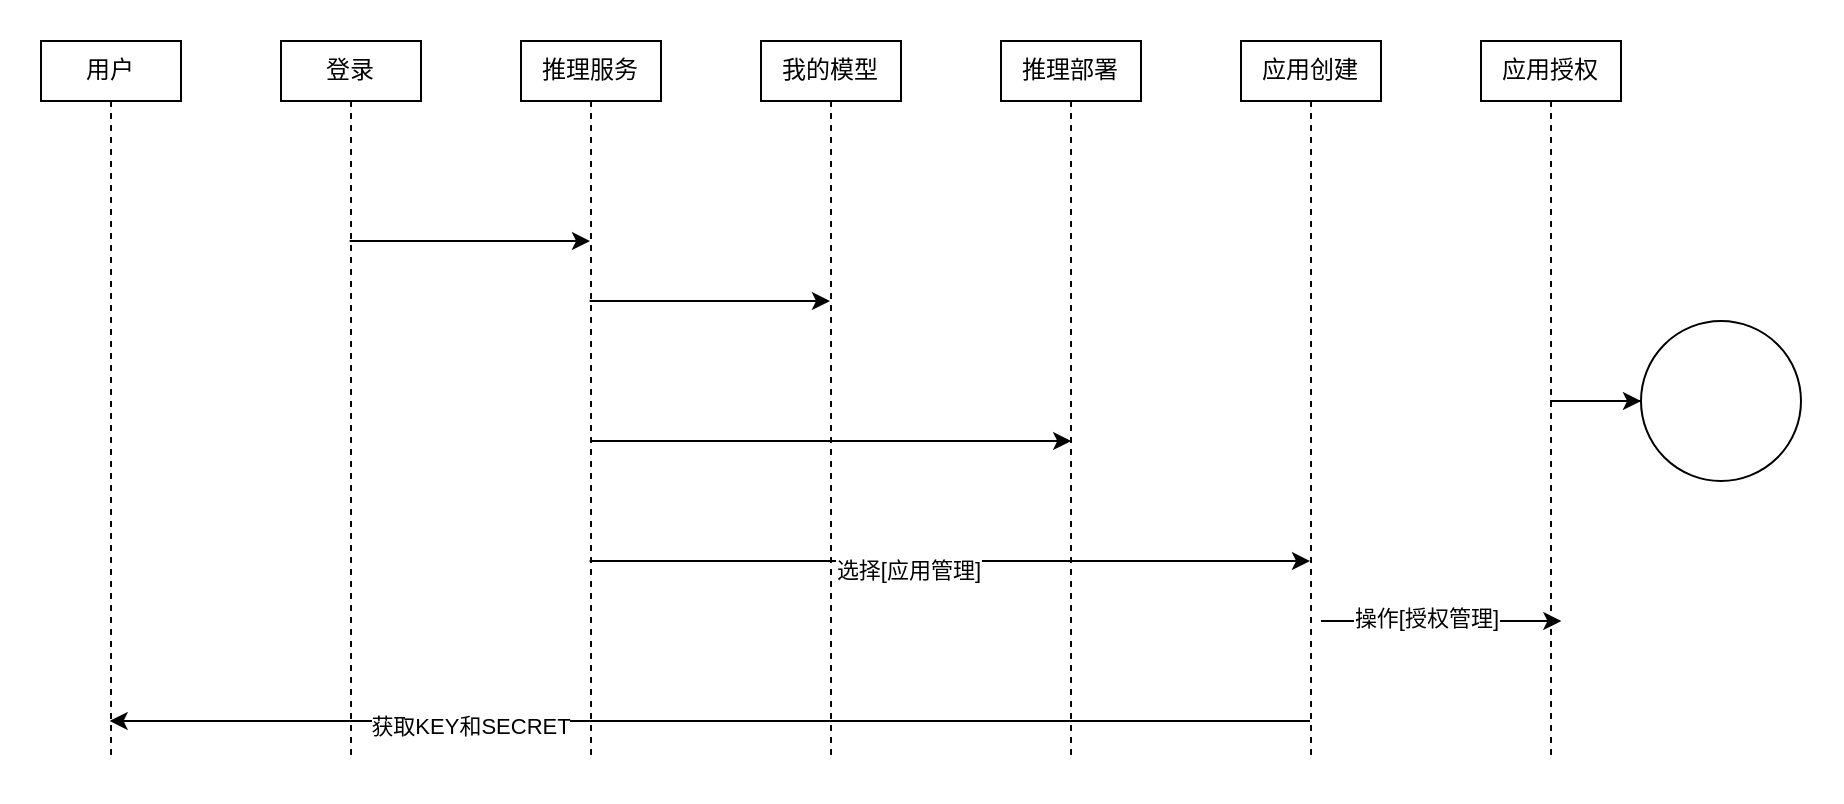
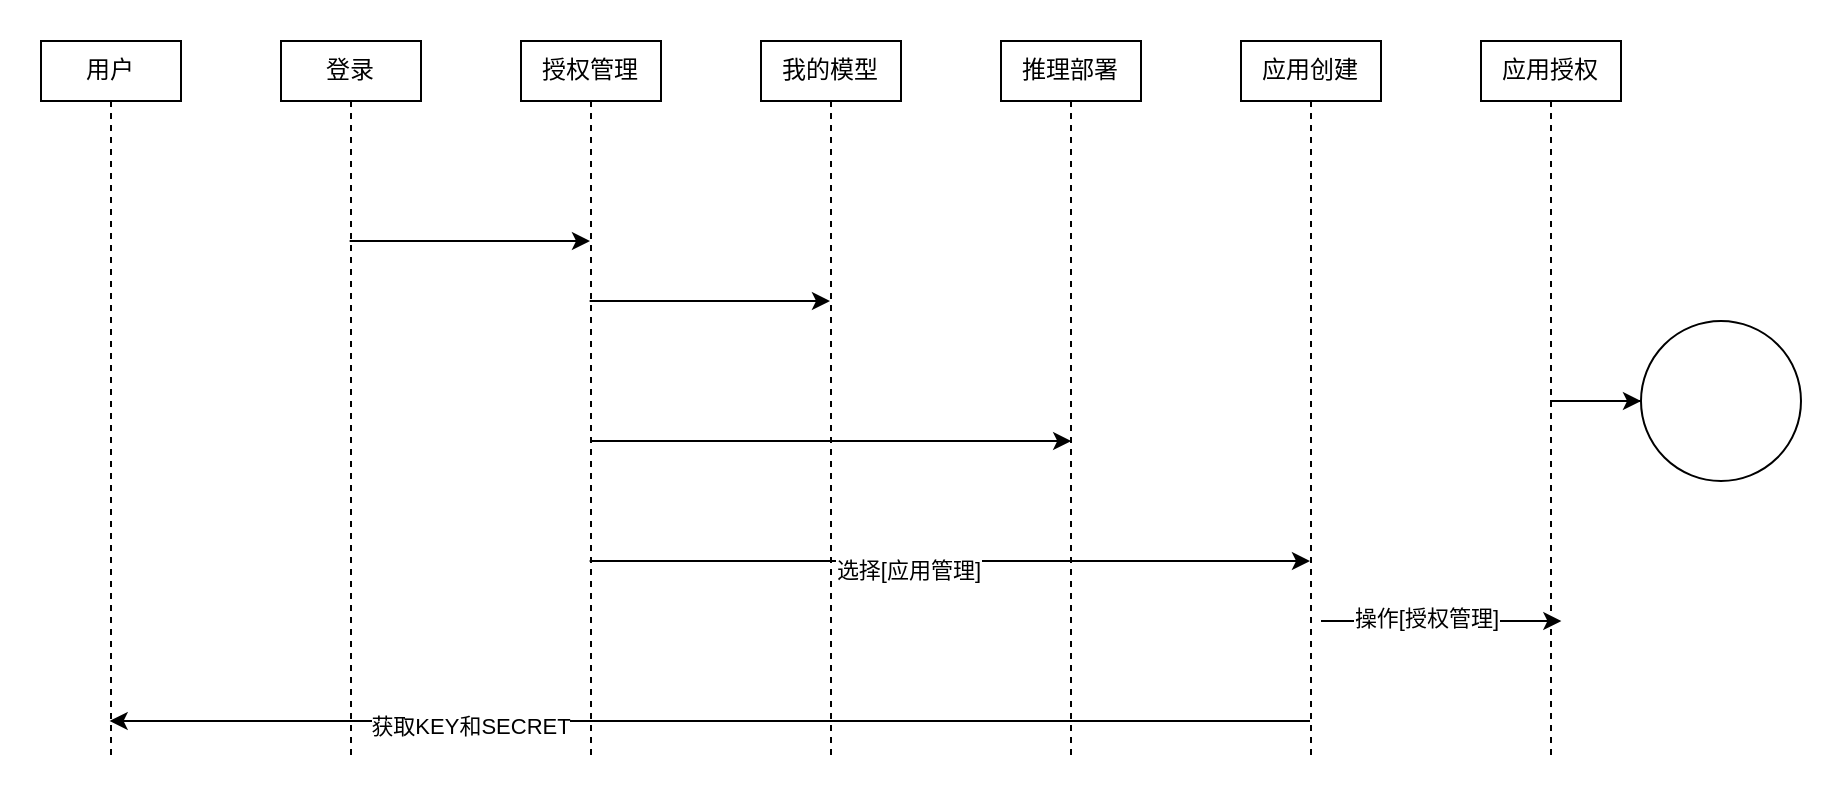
node "推理服务": label "推理服务" -> "授权管理"
